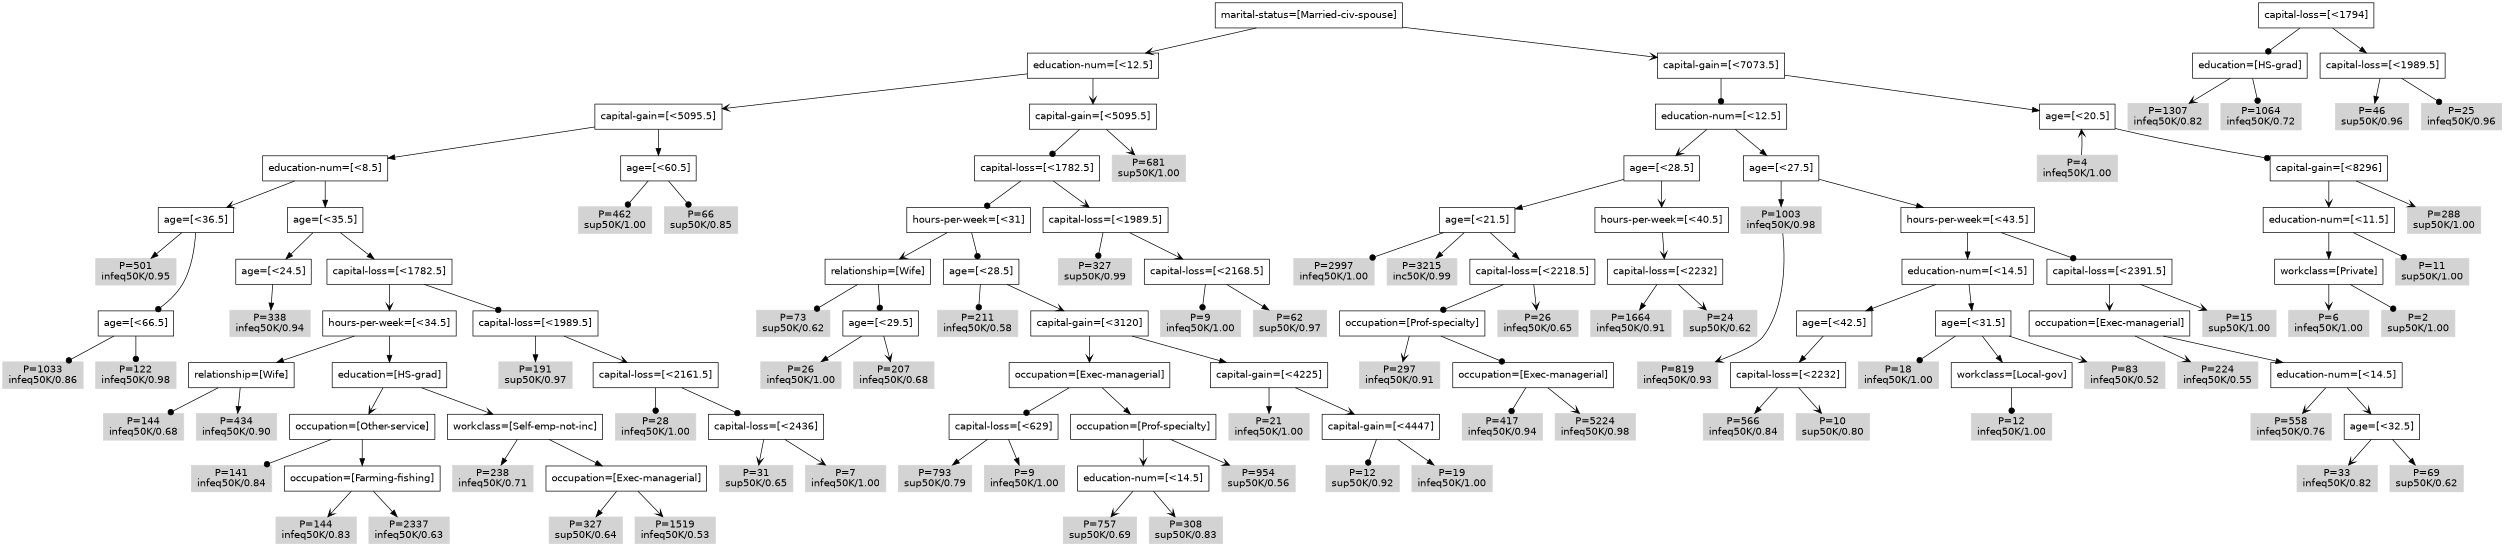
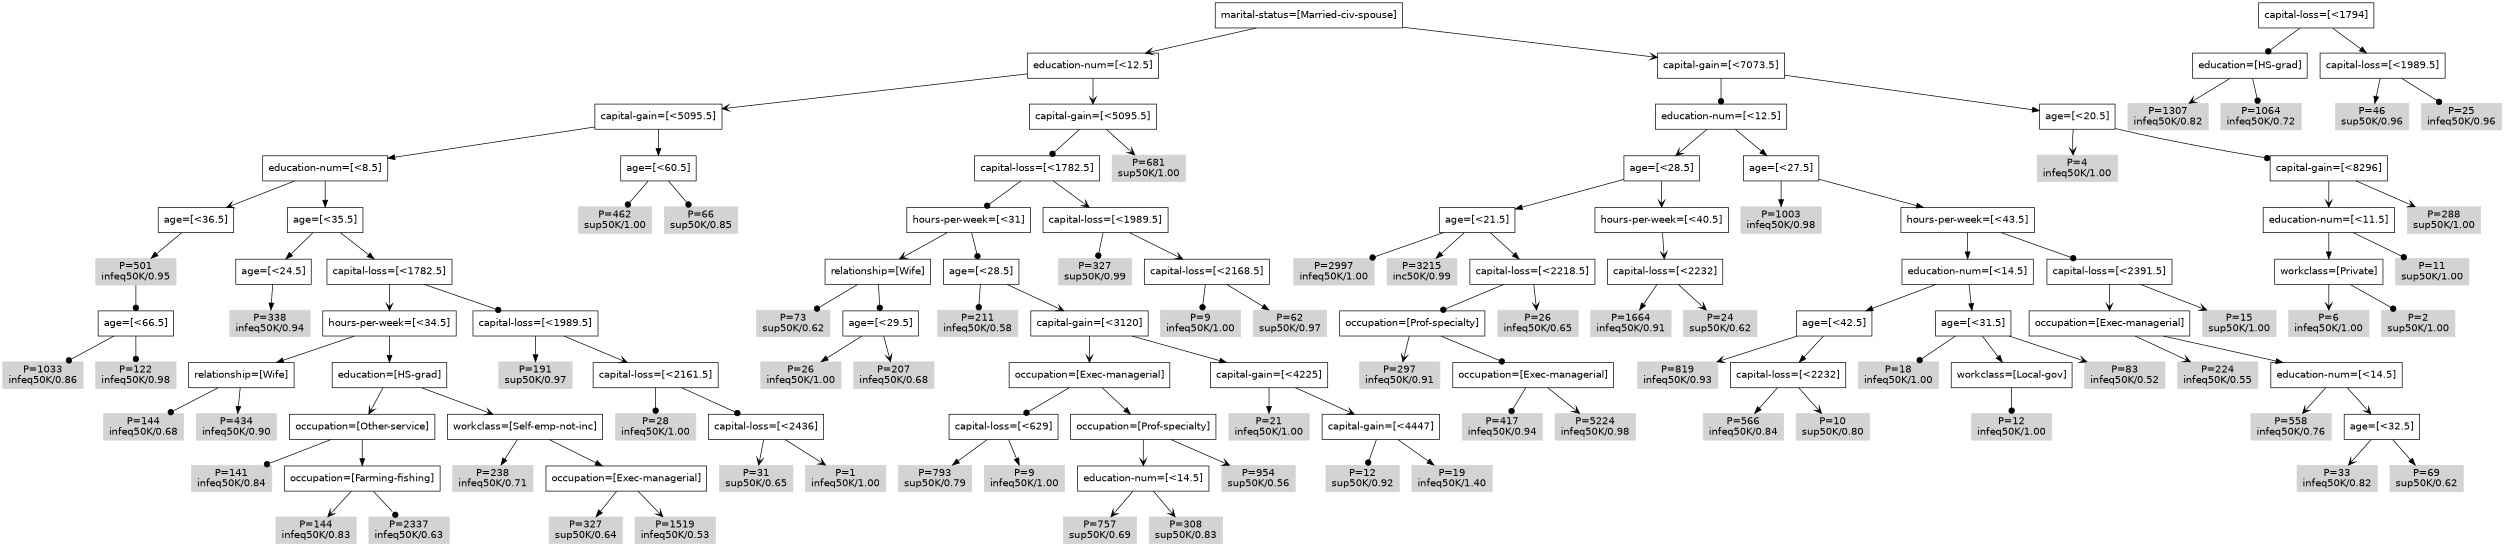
edge "P=4 infeq50K/1.00" -> "age=[<20.5]": reversed
edge "age=[<36.5]" -> "age=[<66.5]": now "P=501 infeq50K/0.95" -> "age=[<66.5]"
edge "P=1003 infeq50K/0.98" -> "P=819 infeq50K/0.93": now "age=[<42.5]" -> "P=819 infeq50K/0.93"
node "P=7 infeq50K/1.00": label "P=7 infeq50K/1.00" -> "P=1 infeq50K/1.00"
node "P=19 infeq50K/1.00": label "P=19 infeq50K/1.00" -> "P=19 infeq50K/1.40"
edge "occupation=[Farming-fishing]" -> "P=2337 infeq50K/0.63": arrowhead normal -> dot
